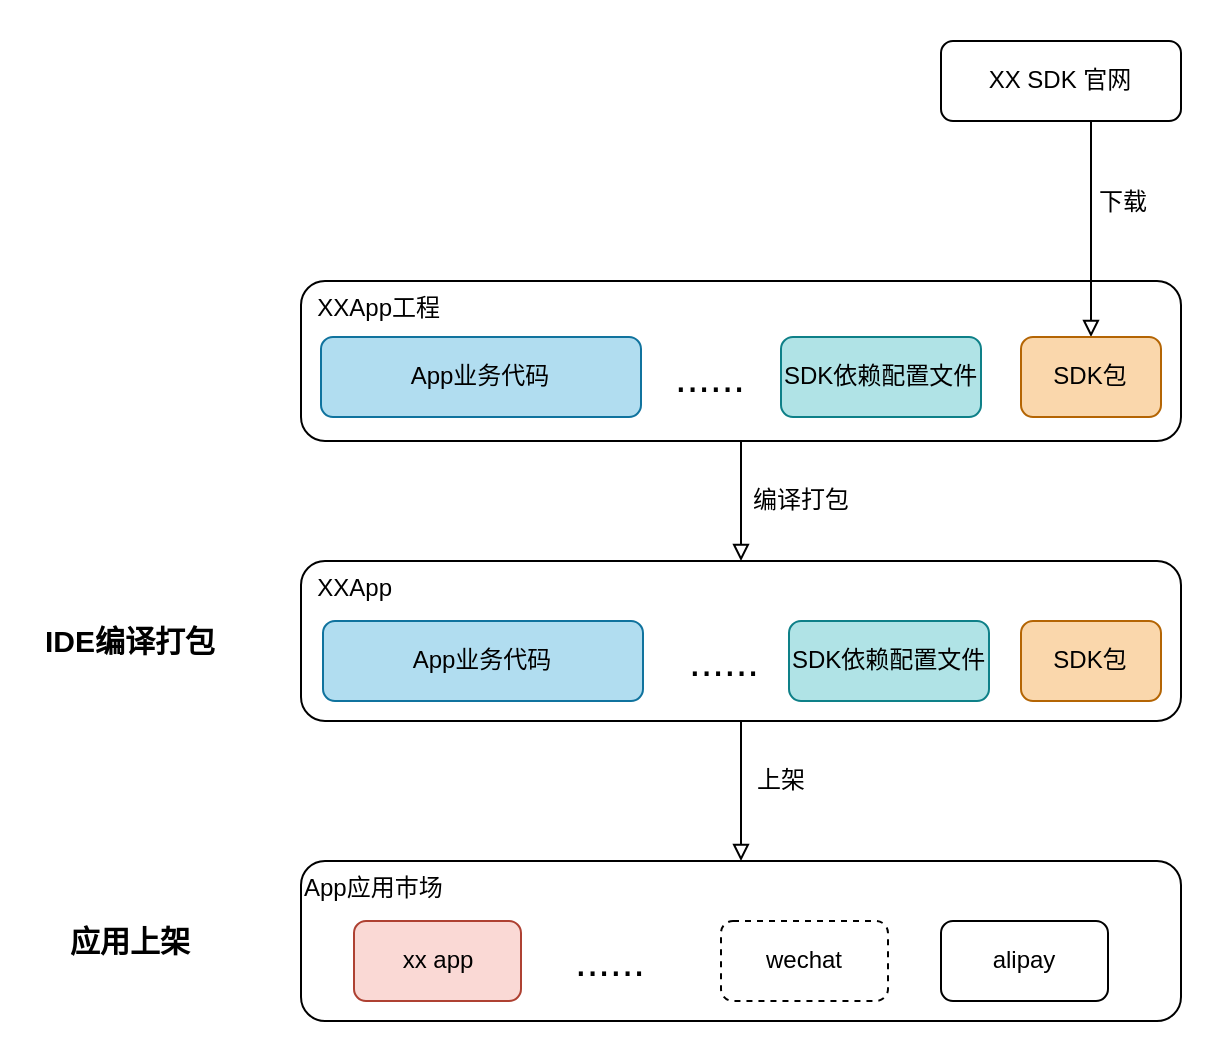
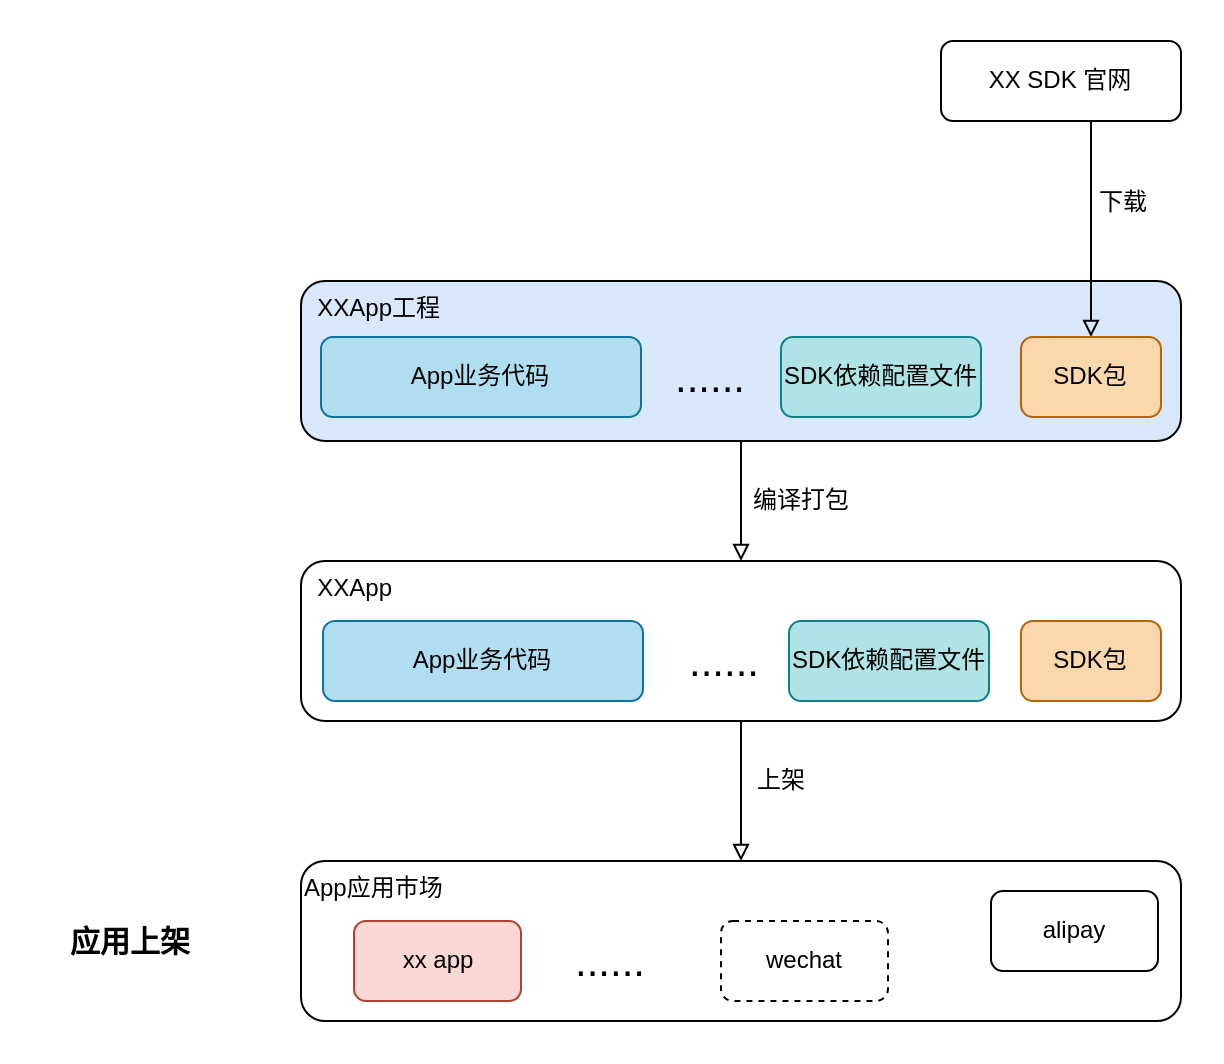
node "XXApp工程": fillcolor #ffffff -> #dae8fc
node "IDE编译打包": removed
node "alipay": moved (1025, 961) -> (1075, 931)
